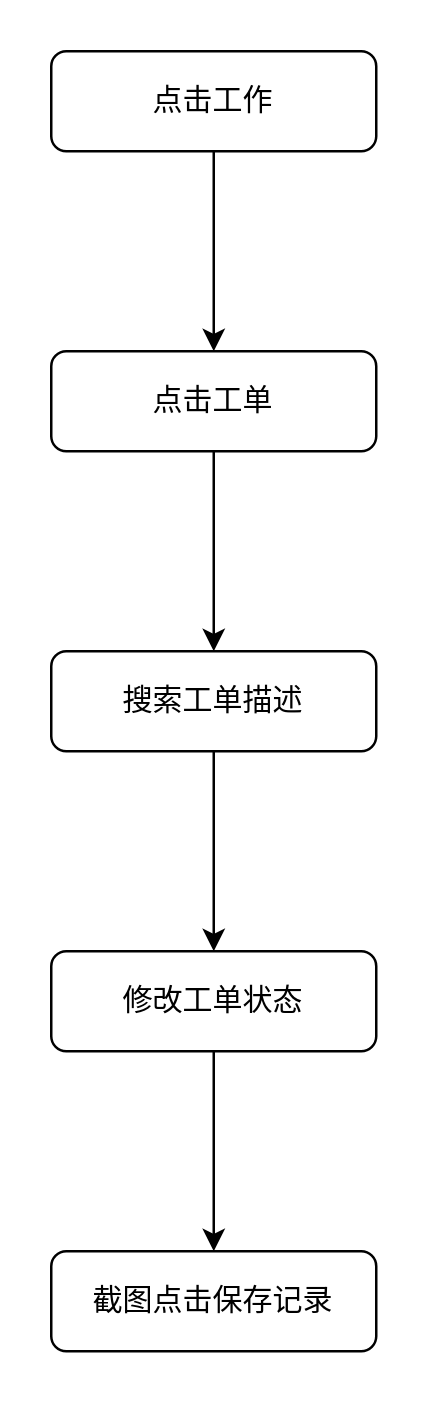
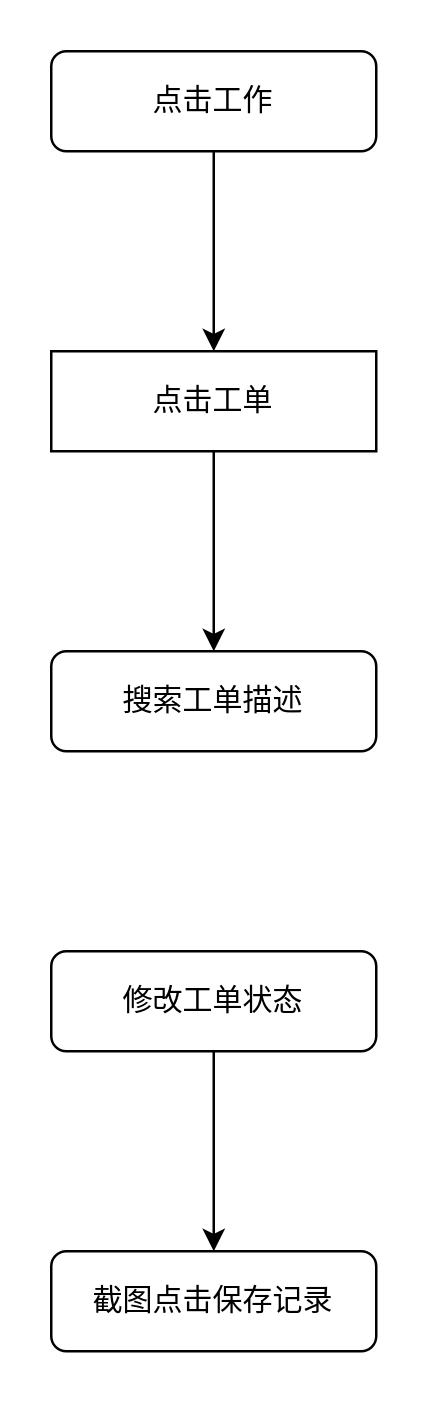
node "点击工单": shape rounded rectangle -> rectangle
edge "搜索工单描述" -> "修改工单状态": removed
